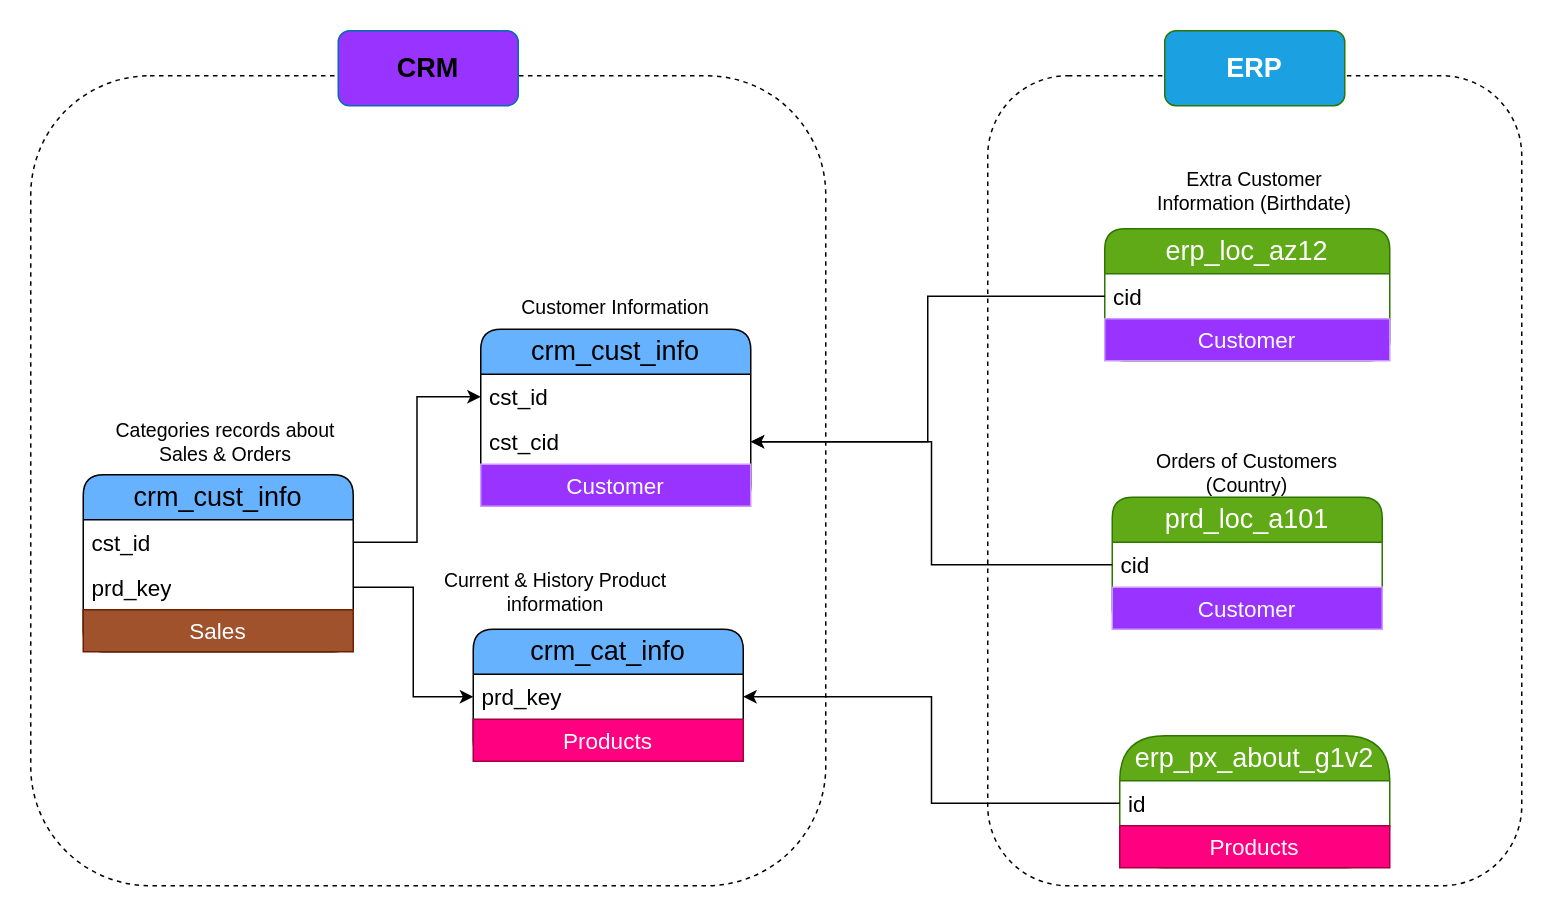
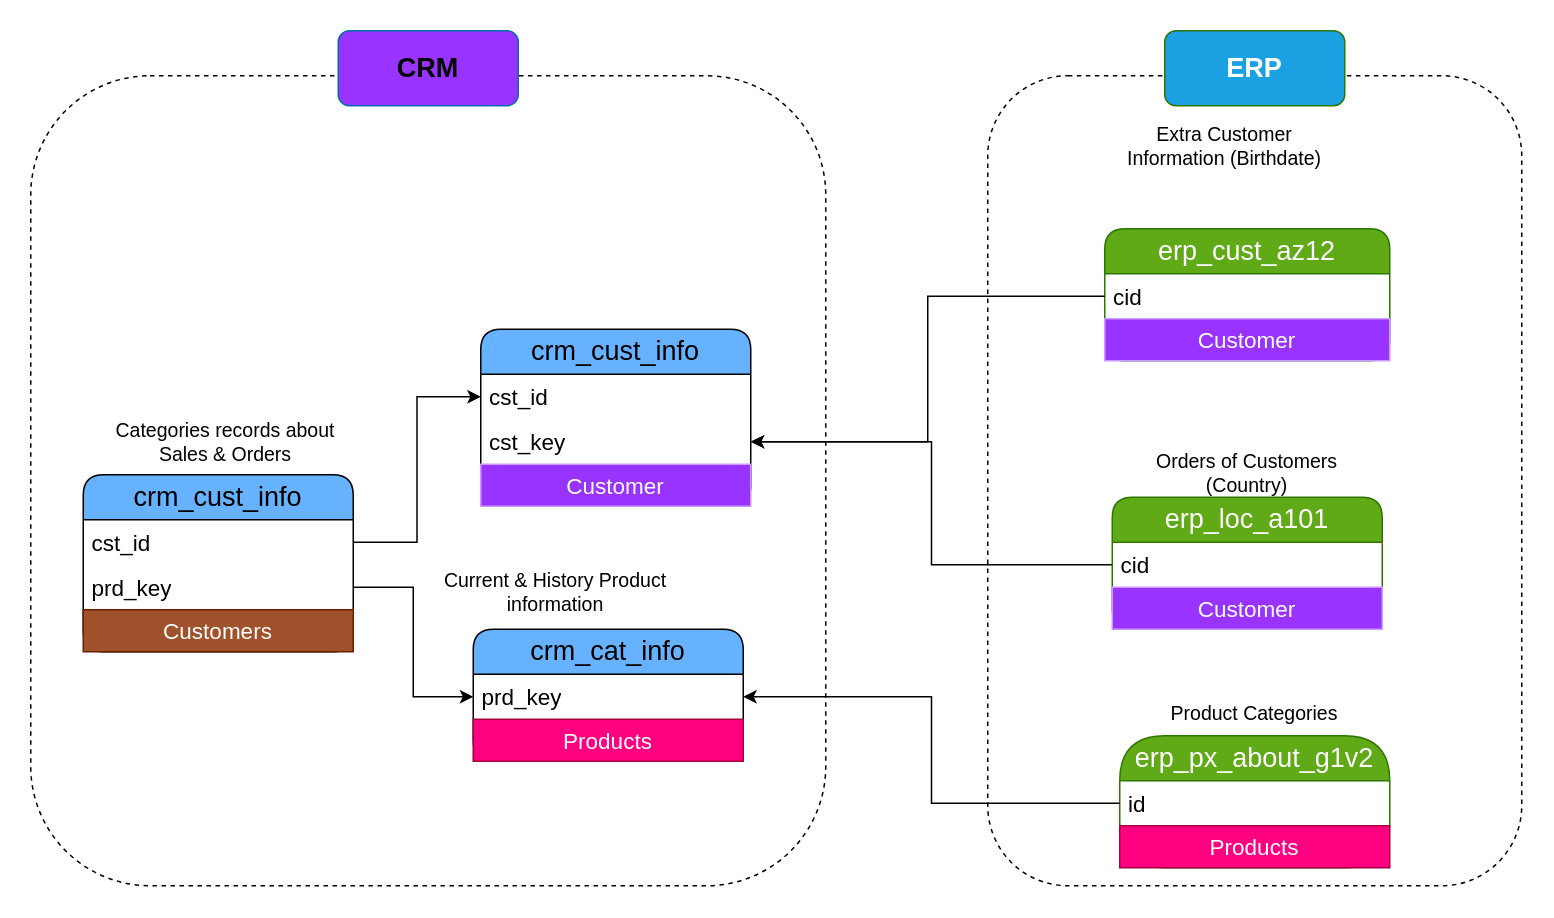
node "Extra Customer Information (Birthdate)": moved (1255, 191) -> (1225, 146)
node "erp_loc_az12": label "erp_loc_az12" -> "erp_cust_az12"
node "Customer Information": removed
node "cst_cid": label "cst_cid" -> "cst_key"
node "prd_loc_a101": label "prd_loc_a101" -> "erp_loc_a101"
node "Sales": label "Sales" -> "Customers"
node "Product Categories": added
